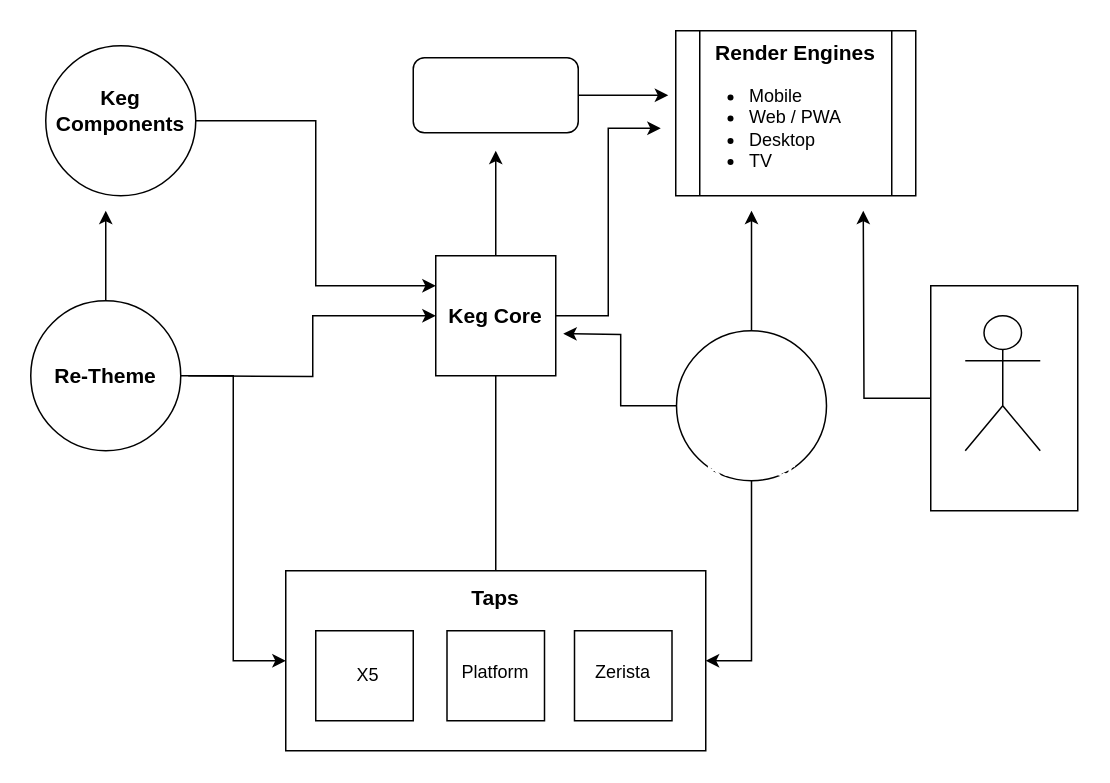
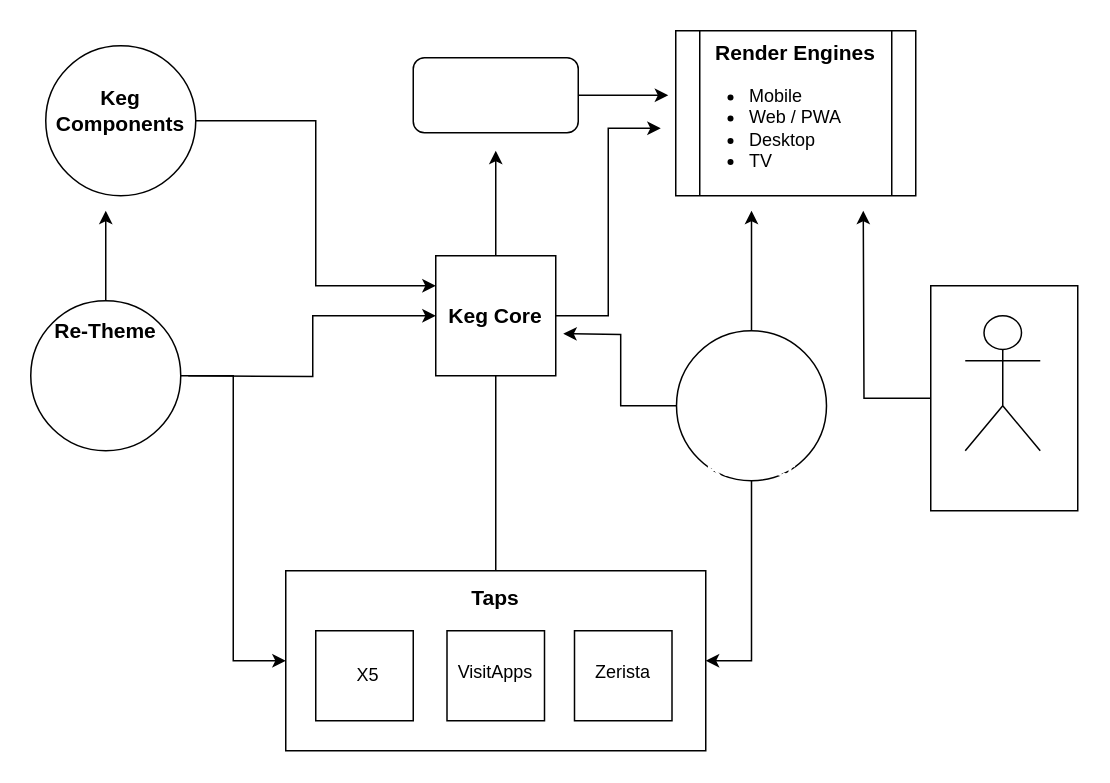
node "Re-Theme": moved (106, 376) -> (106, 331)
node "Platform": label "Platform" -> "VisitApps"
